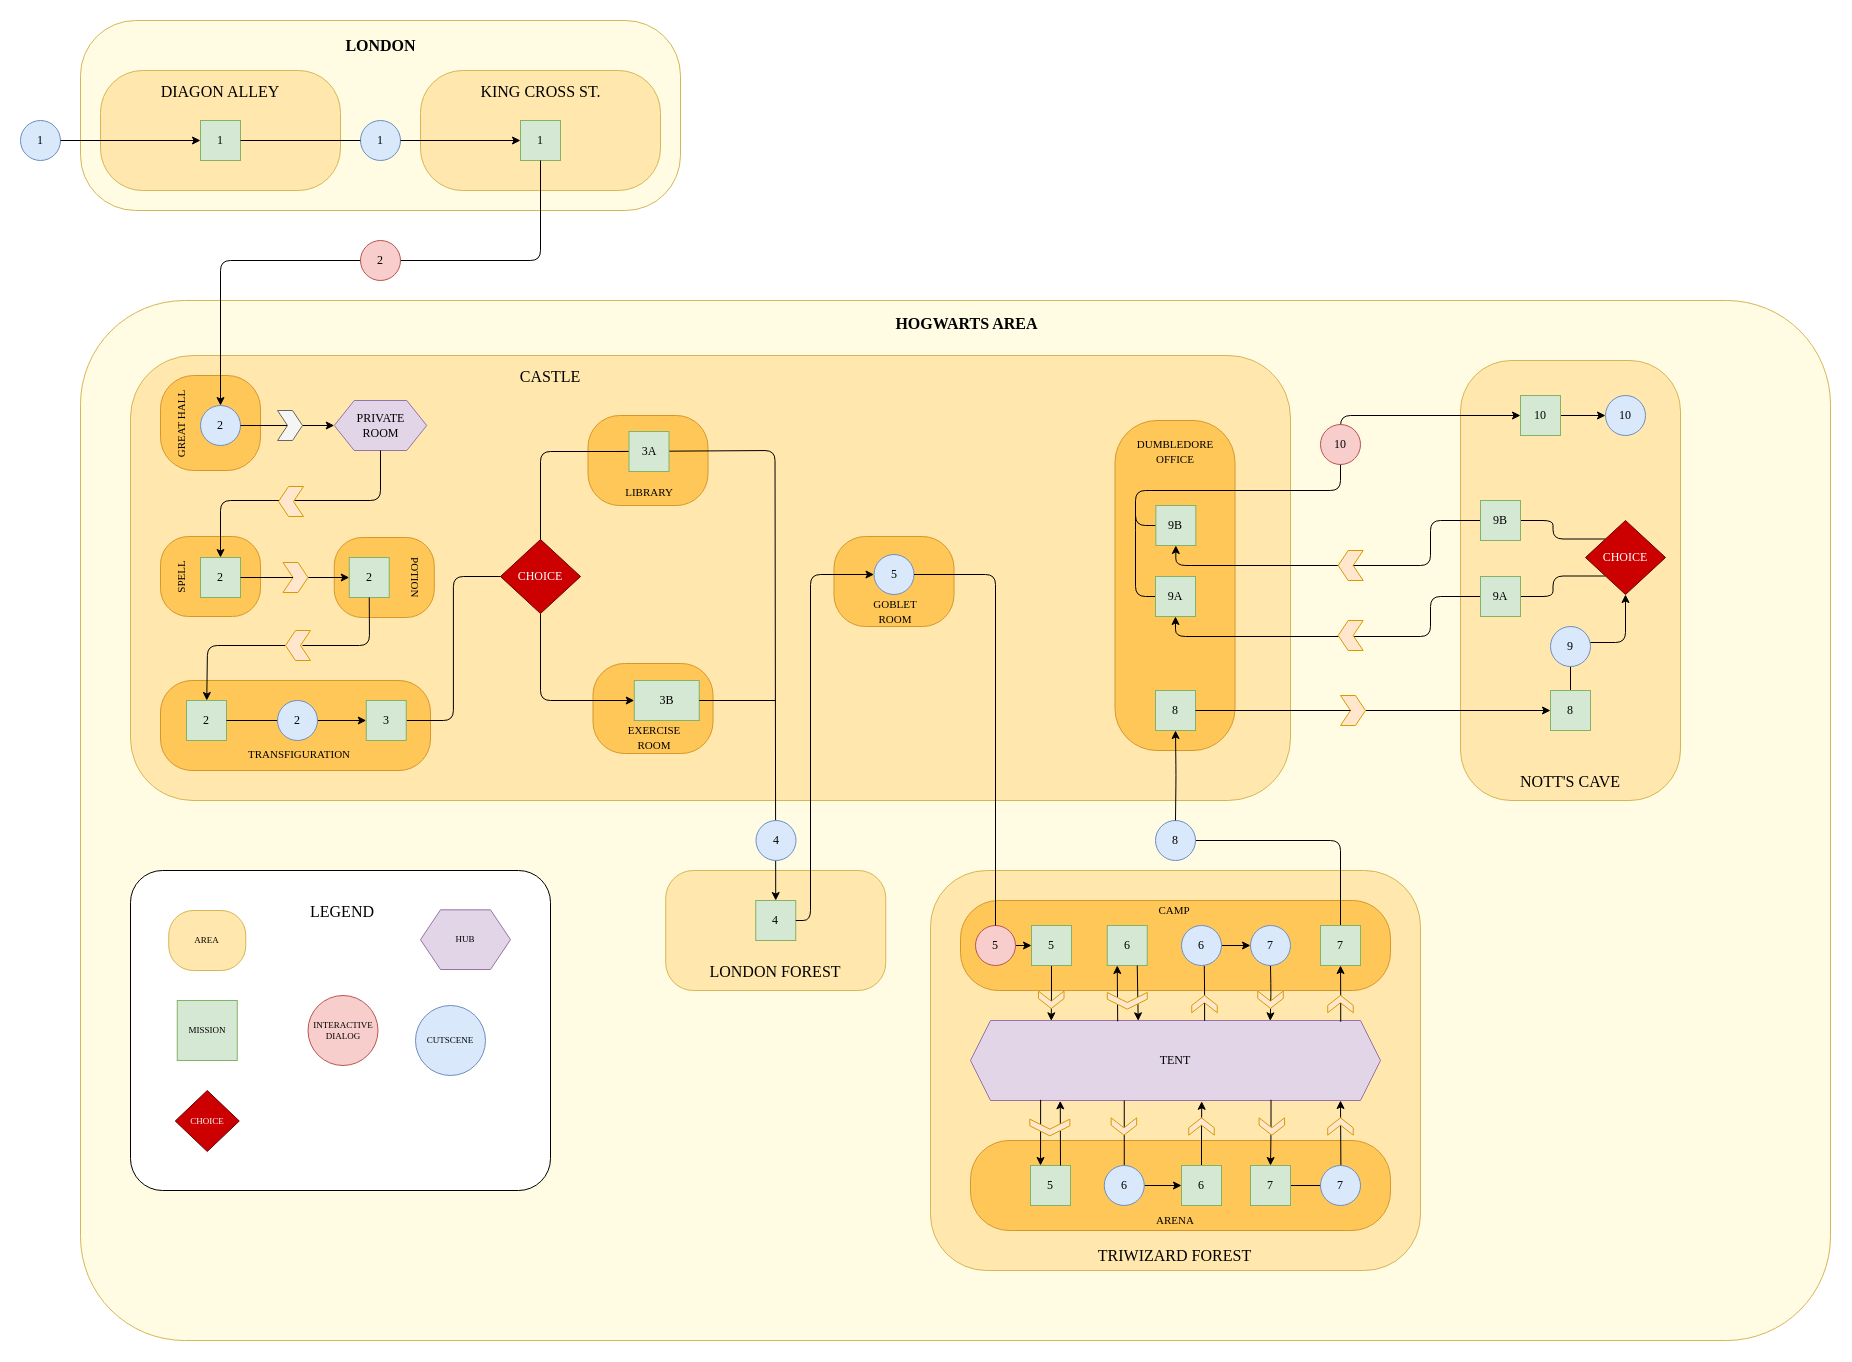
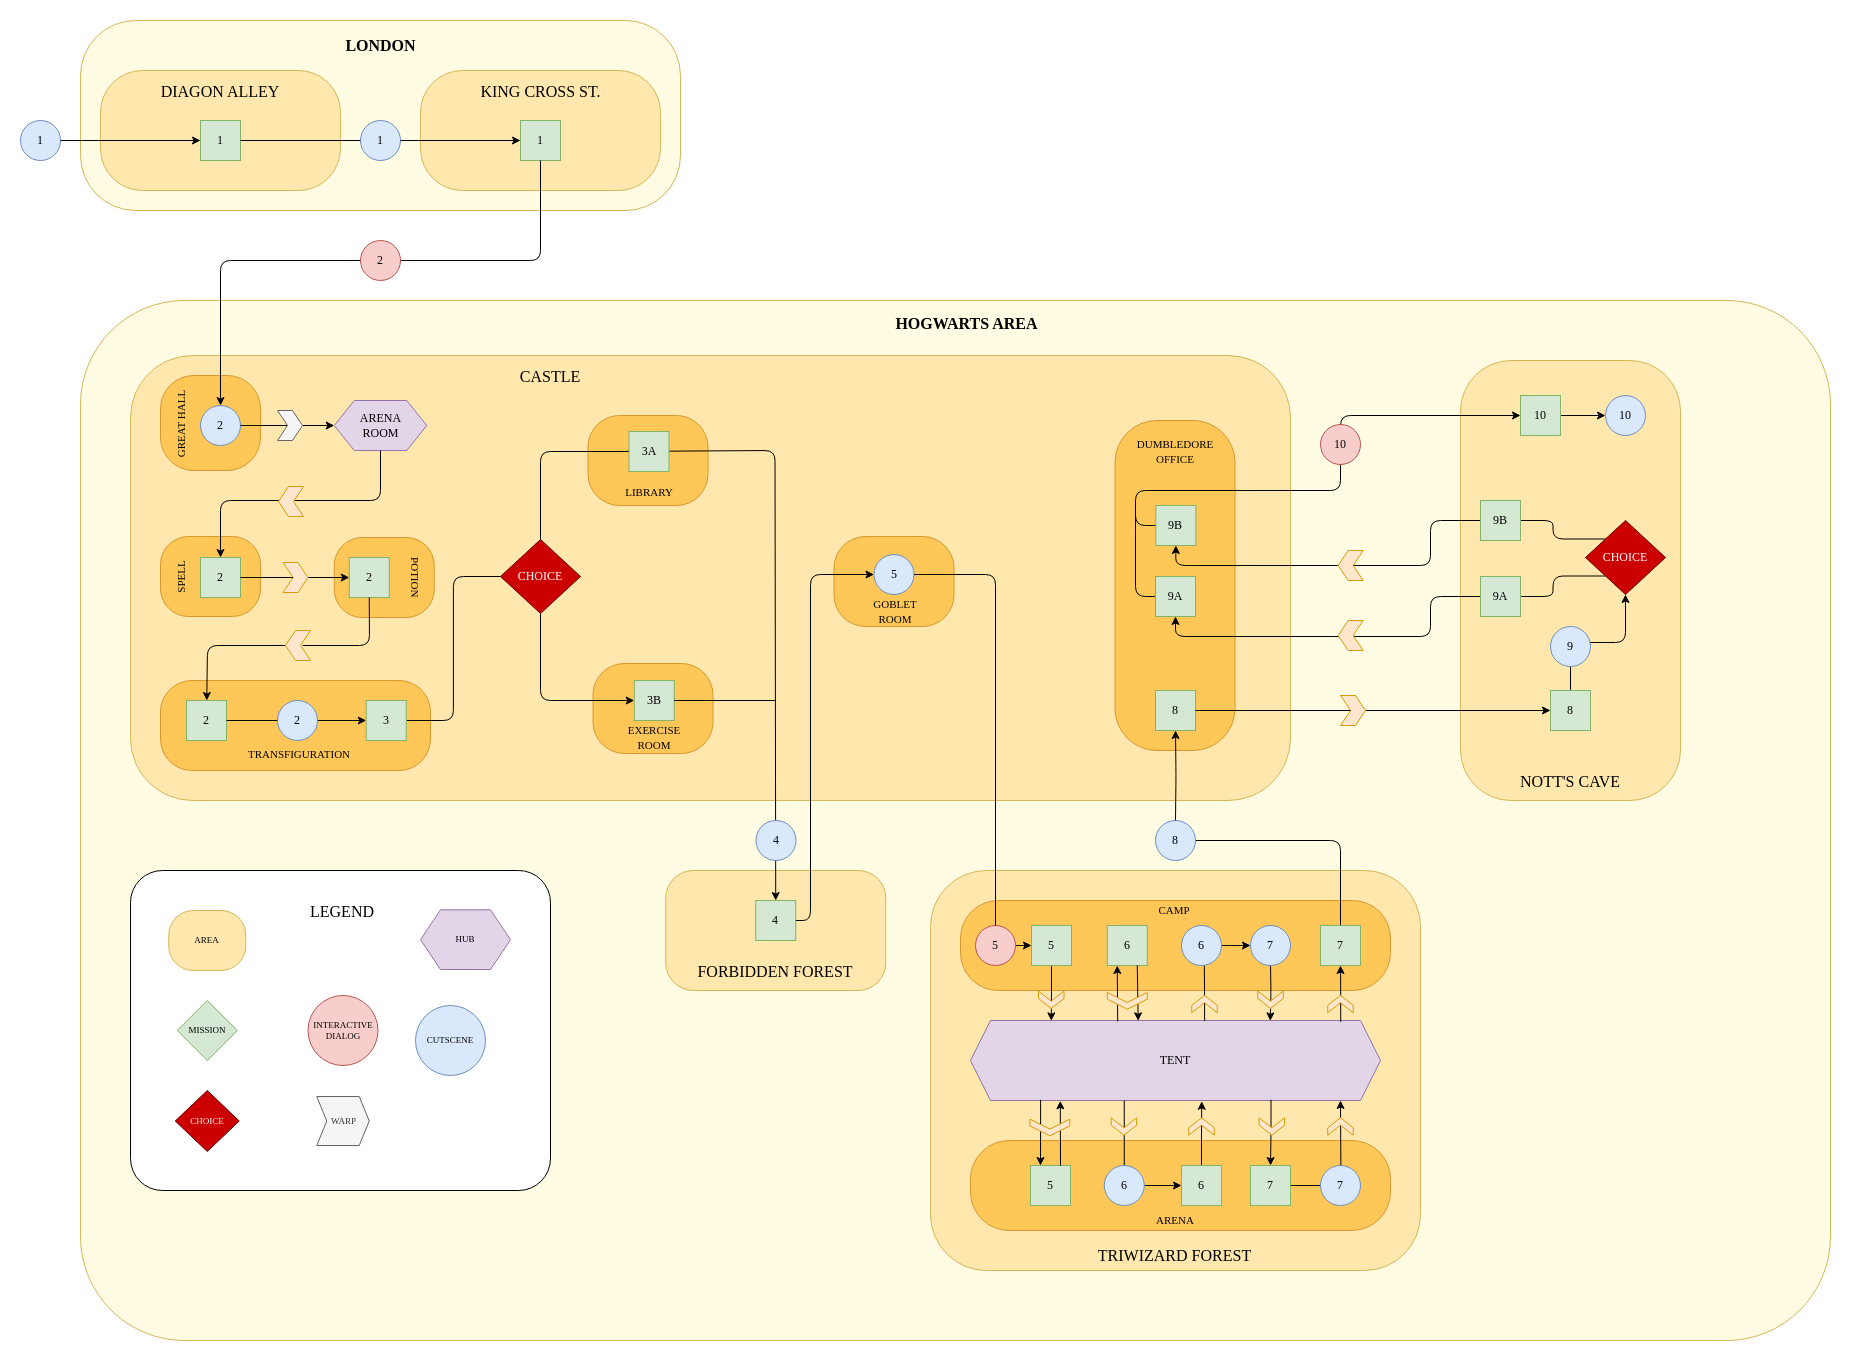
node "PRIVATE ROOM": label "PRIVATE ROOM" -> "ARENA ROOM"
node "3B": size 65x40 -> 40x40
node "LONDON FOREST": label "LONDON FOREST" -> "FORBIDDEN FOREST"
node "MISSION": shape rectangle -> diamond
node "WARP": added
